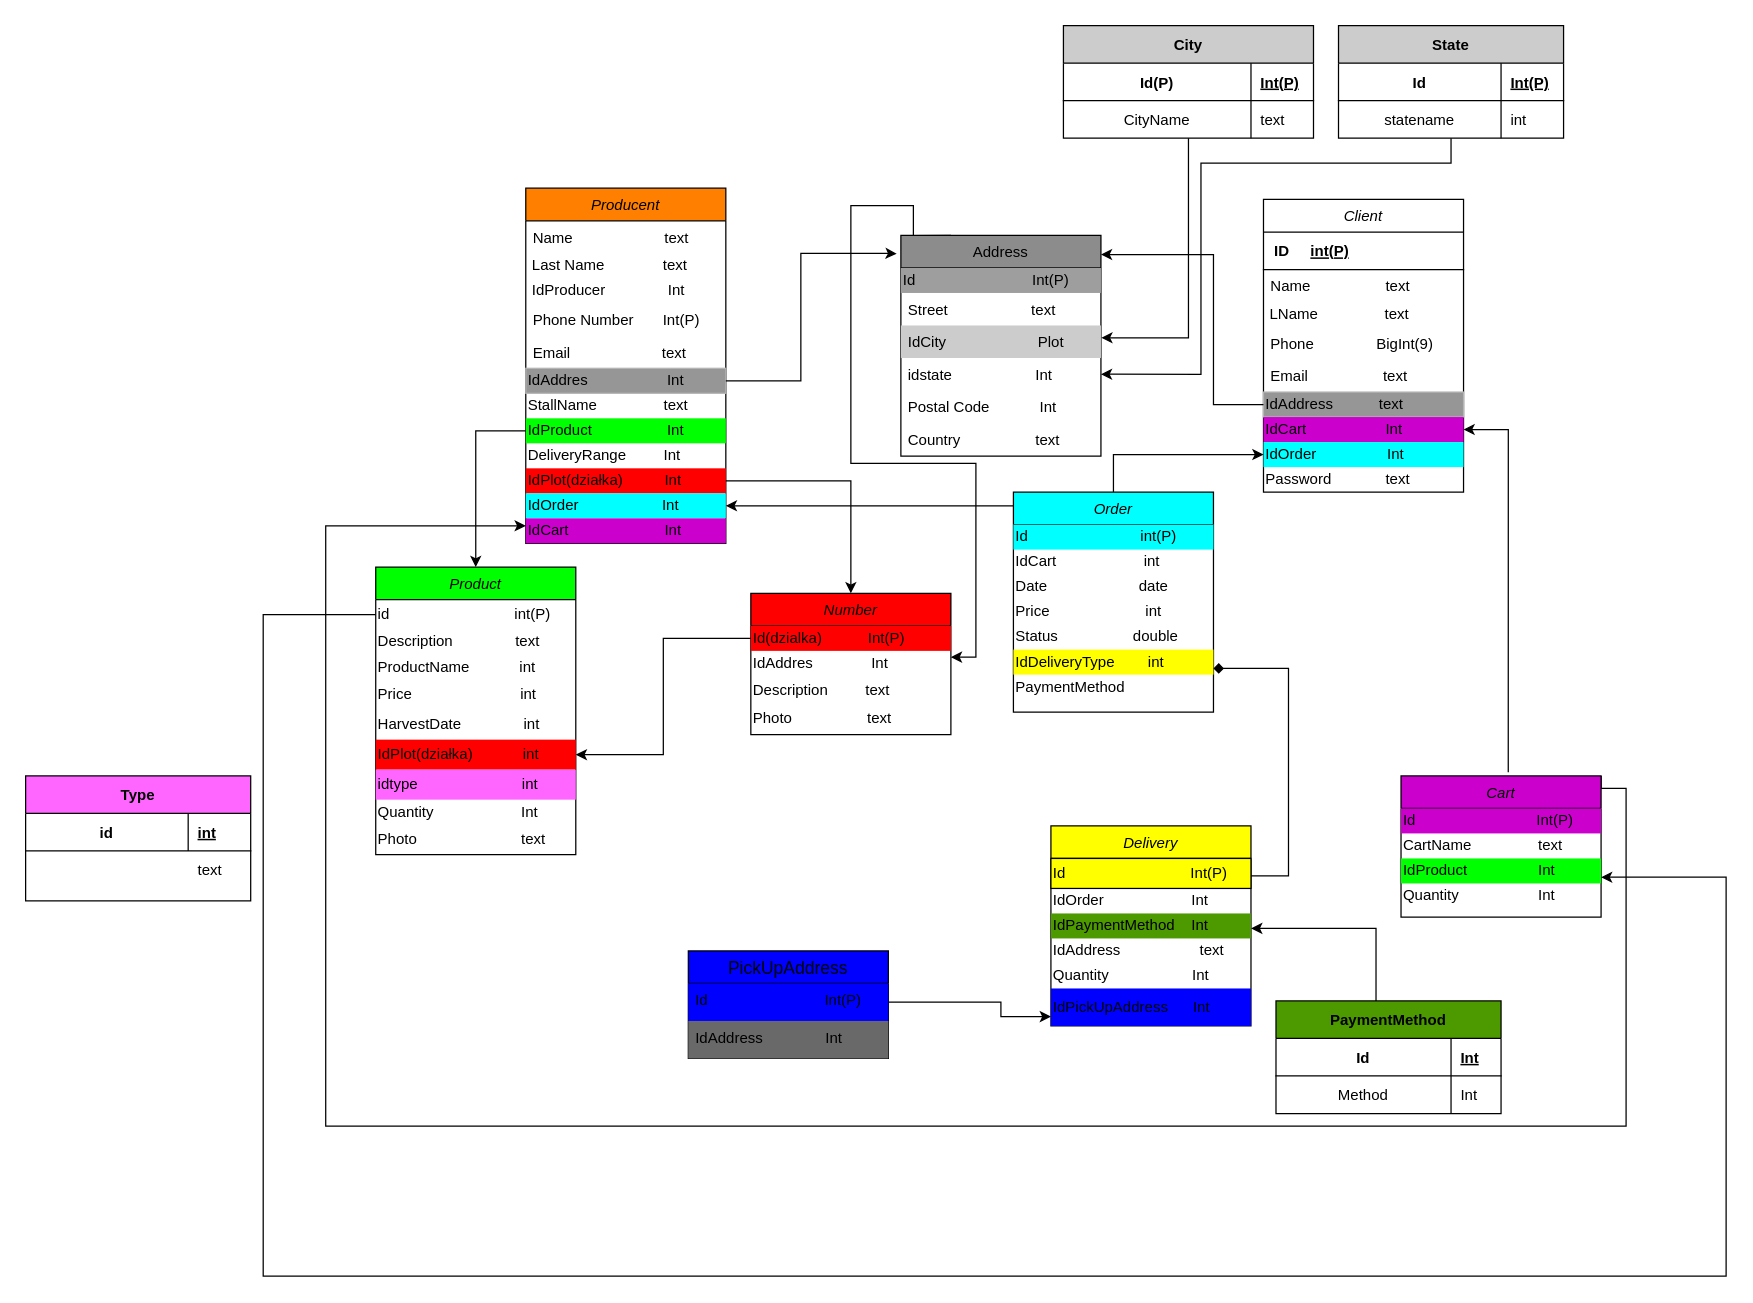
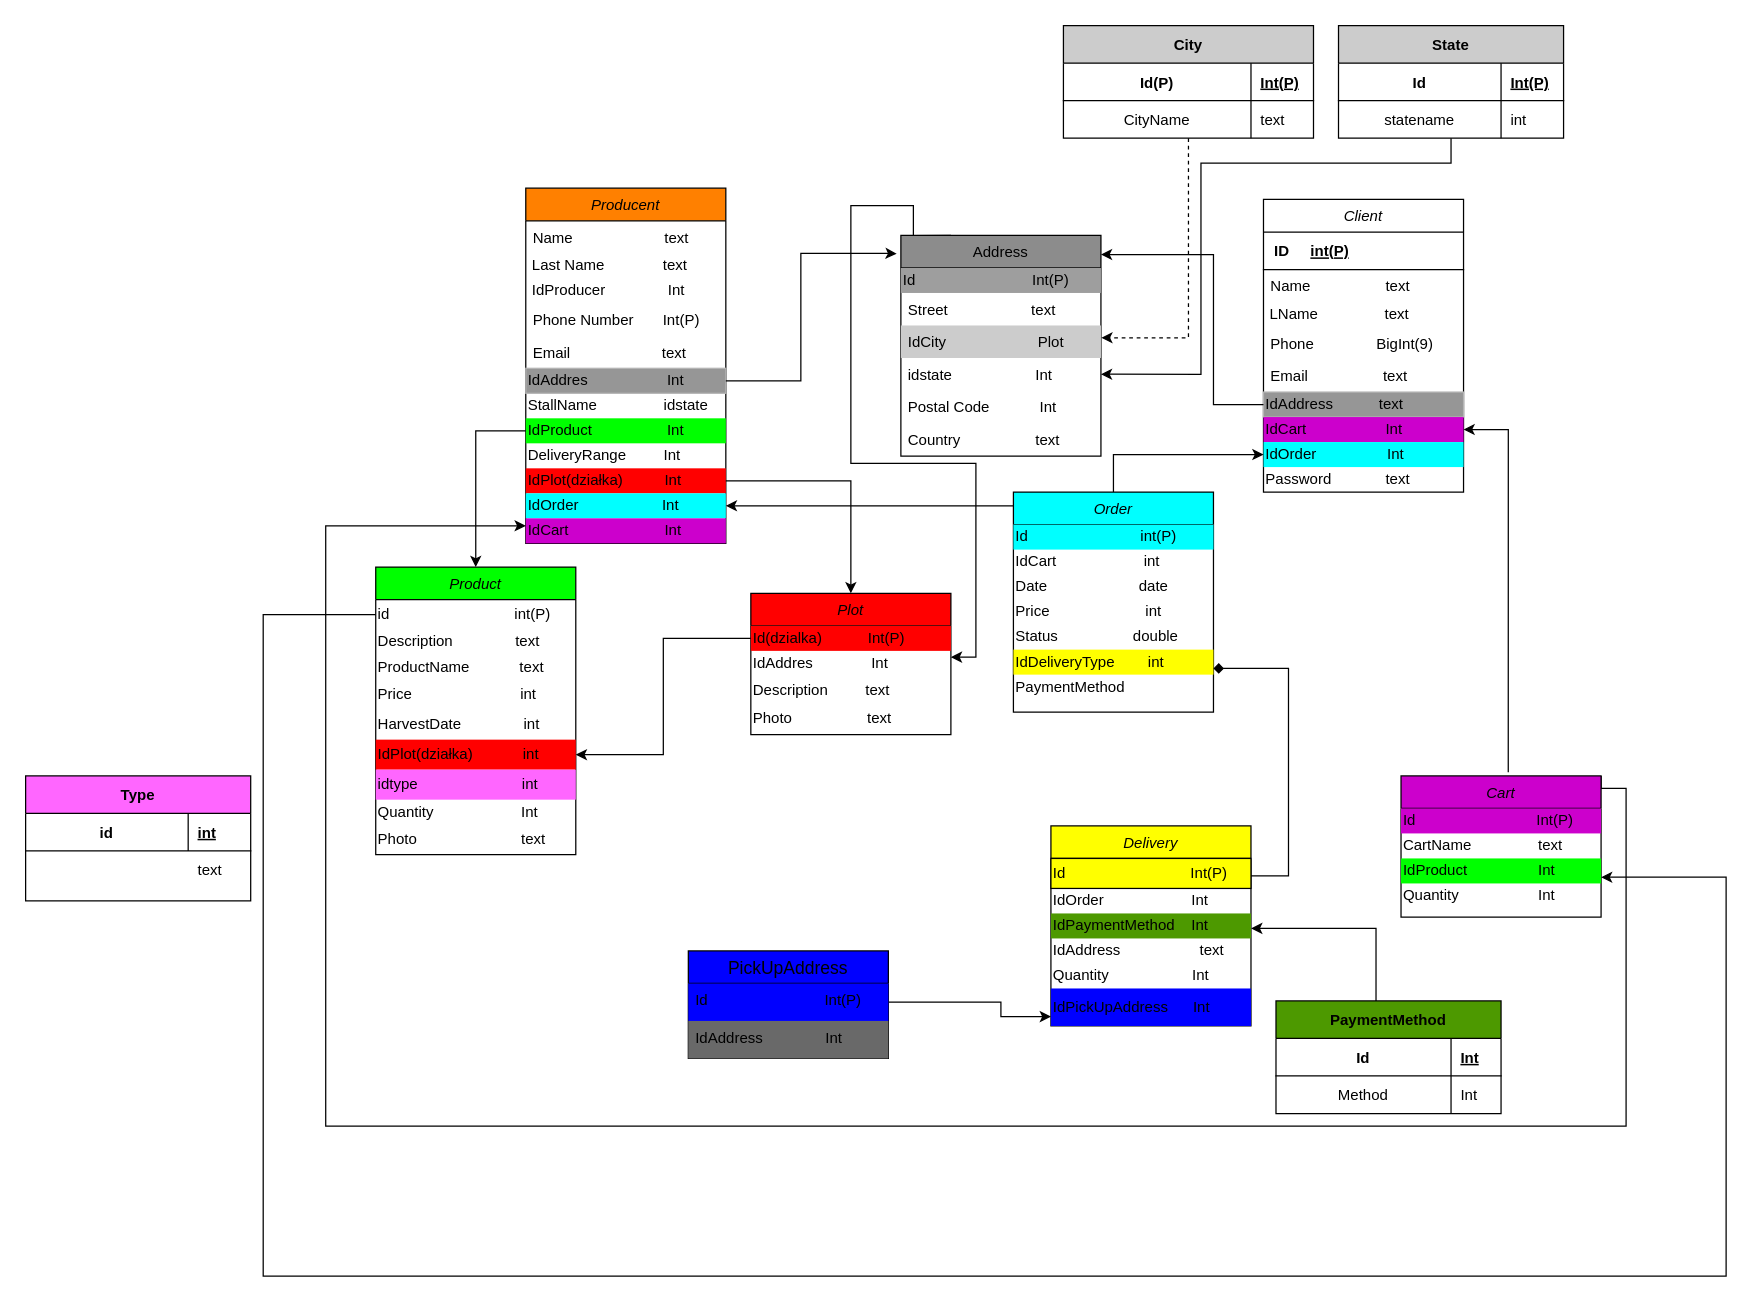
edge "City" -> "IdCity Plot": style solid -> dashed
node "StallName text": label "StallName text" -> "StallName idstate"
node "Number": label "Number" -> "Plot"
node "ProductName int": label "ProductName int" -> "ProductName text"
